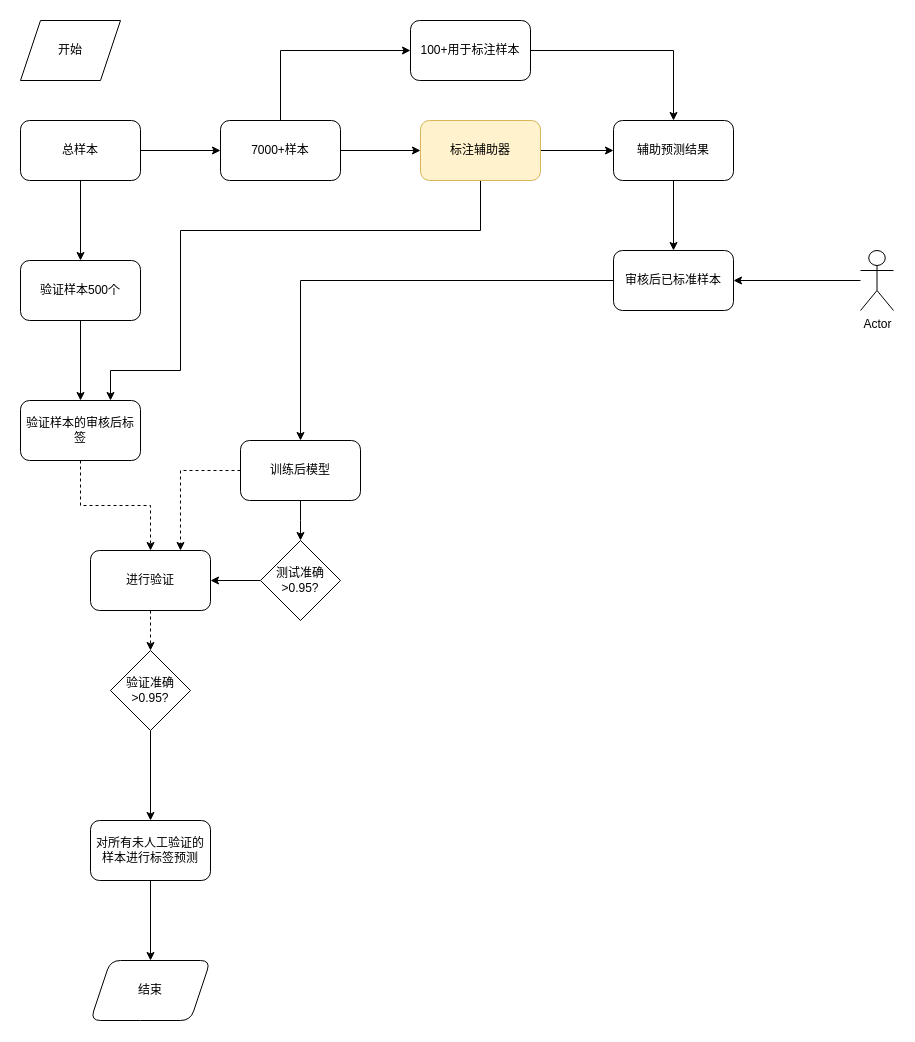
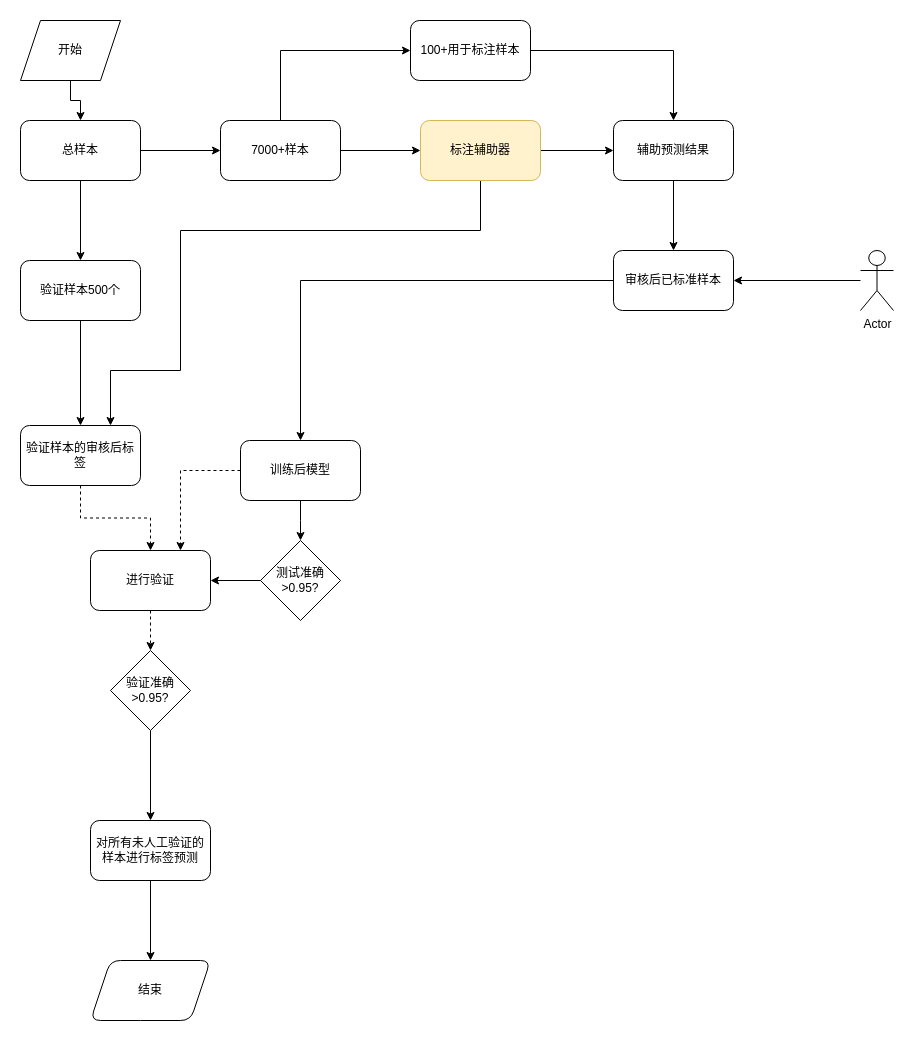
edge "开始" -> "总样本": added
node "验证样本的审核后标签": moved (81, 431) -> (81, 456)
